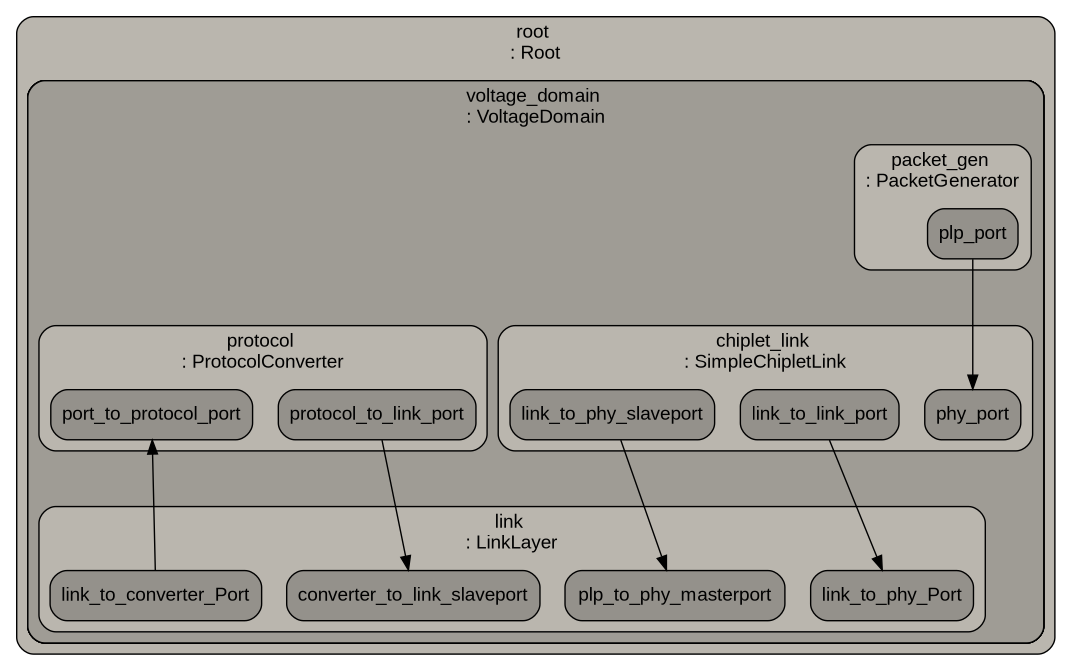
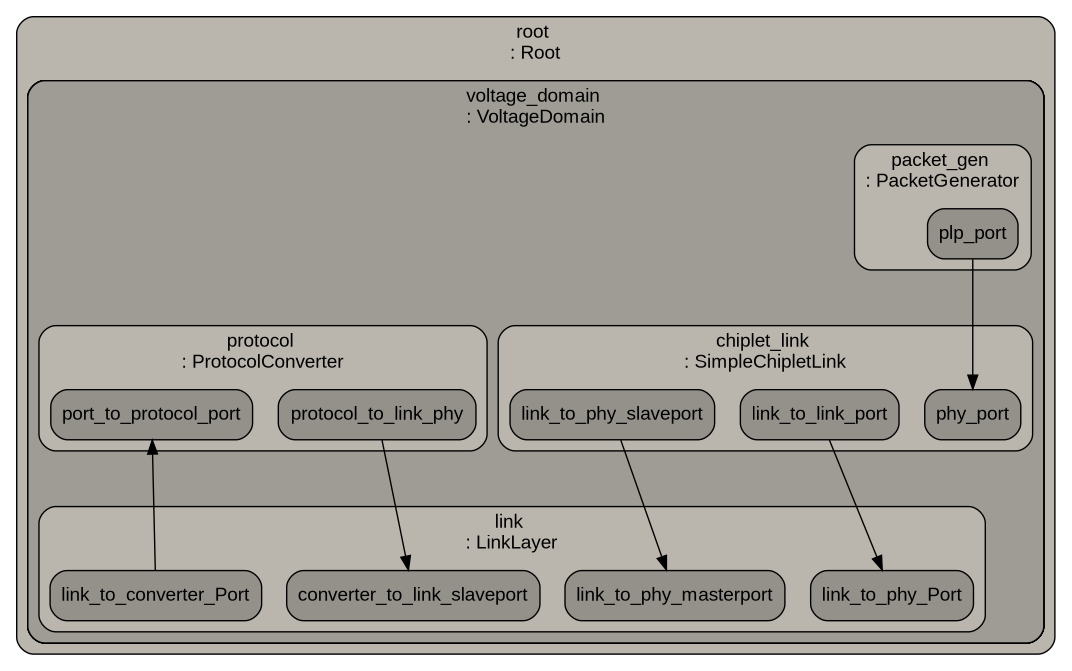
node "protocol_to_link_port": label "protocol_to_link_port" -> "protocol_to_link_phy"
node "plp_to_phy_masterport": label "plp_to_phy_masterport" -> "link_to_phy_masterport"
